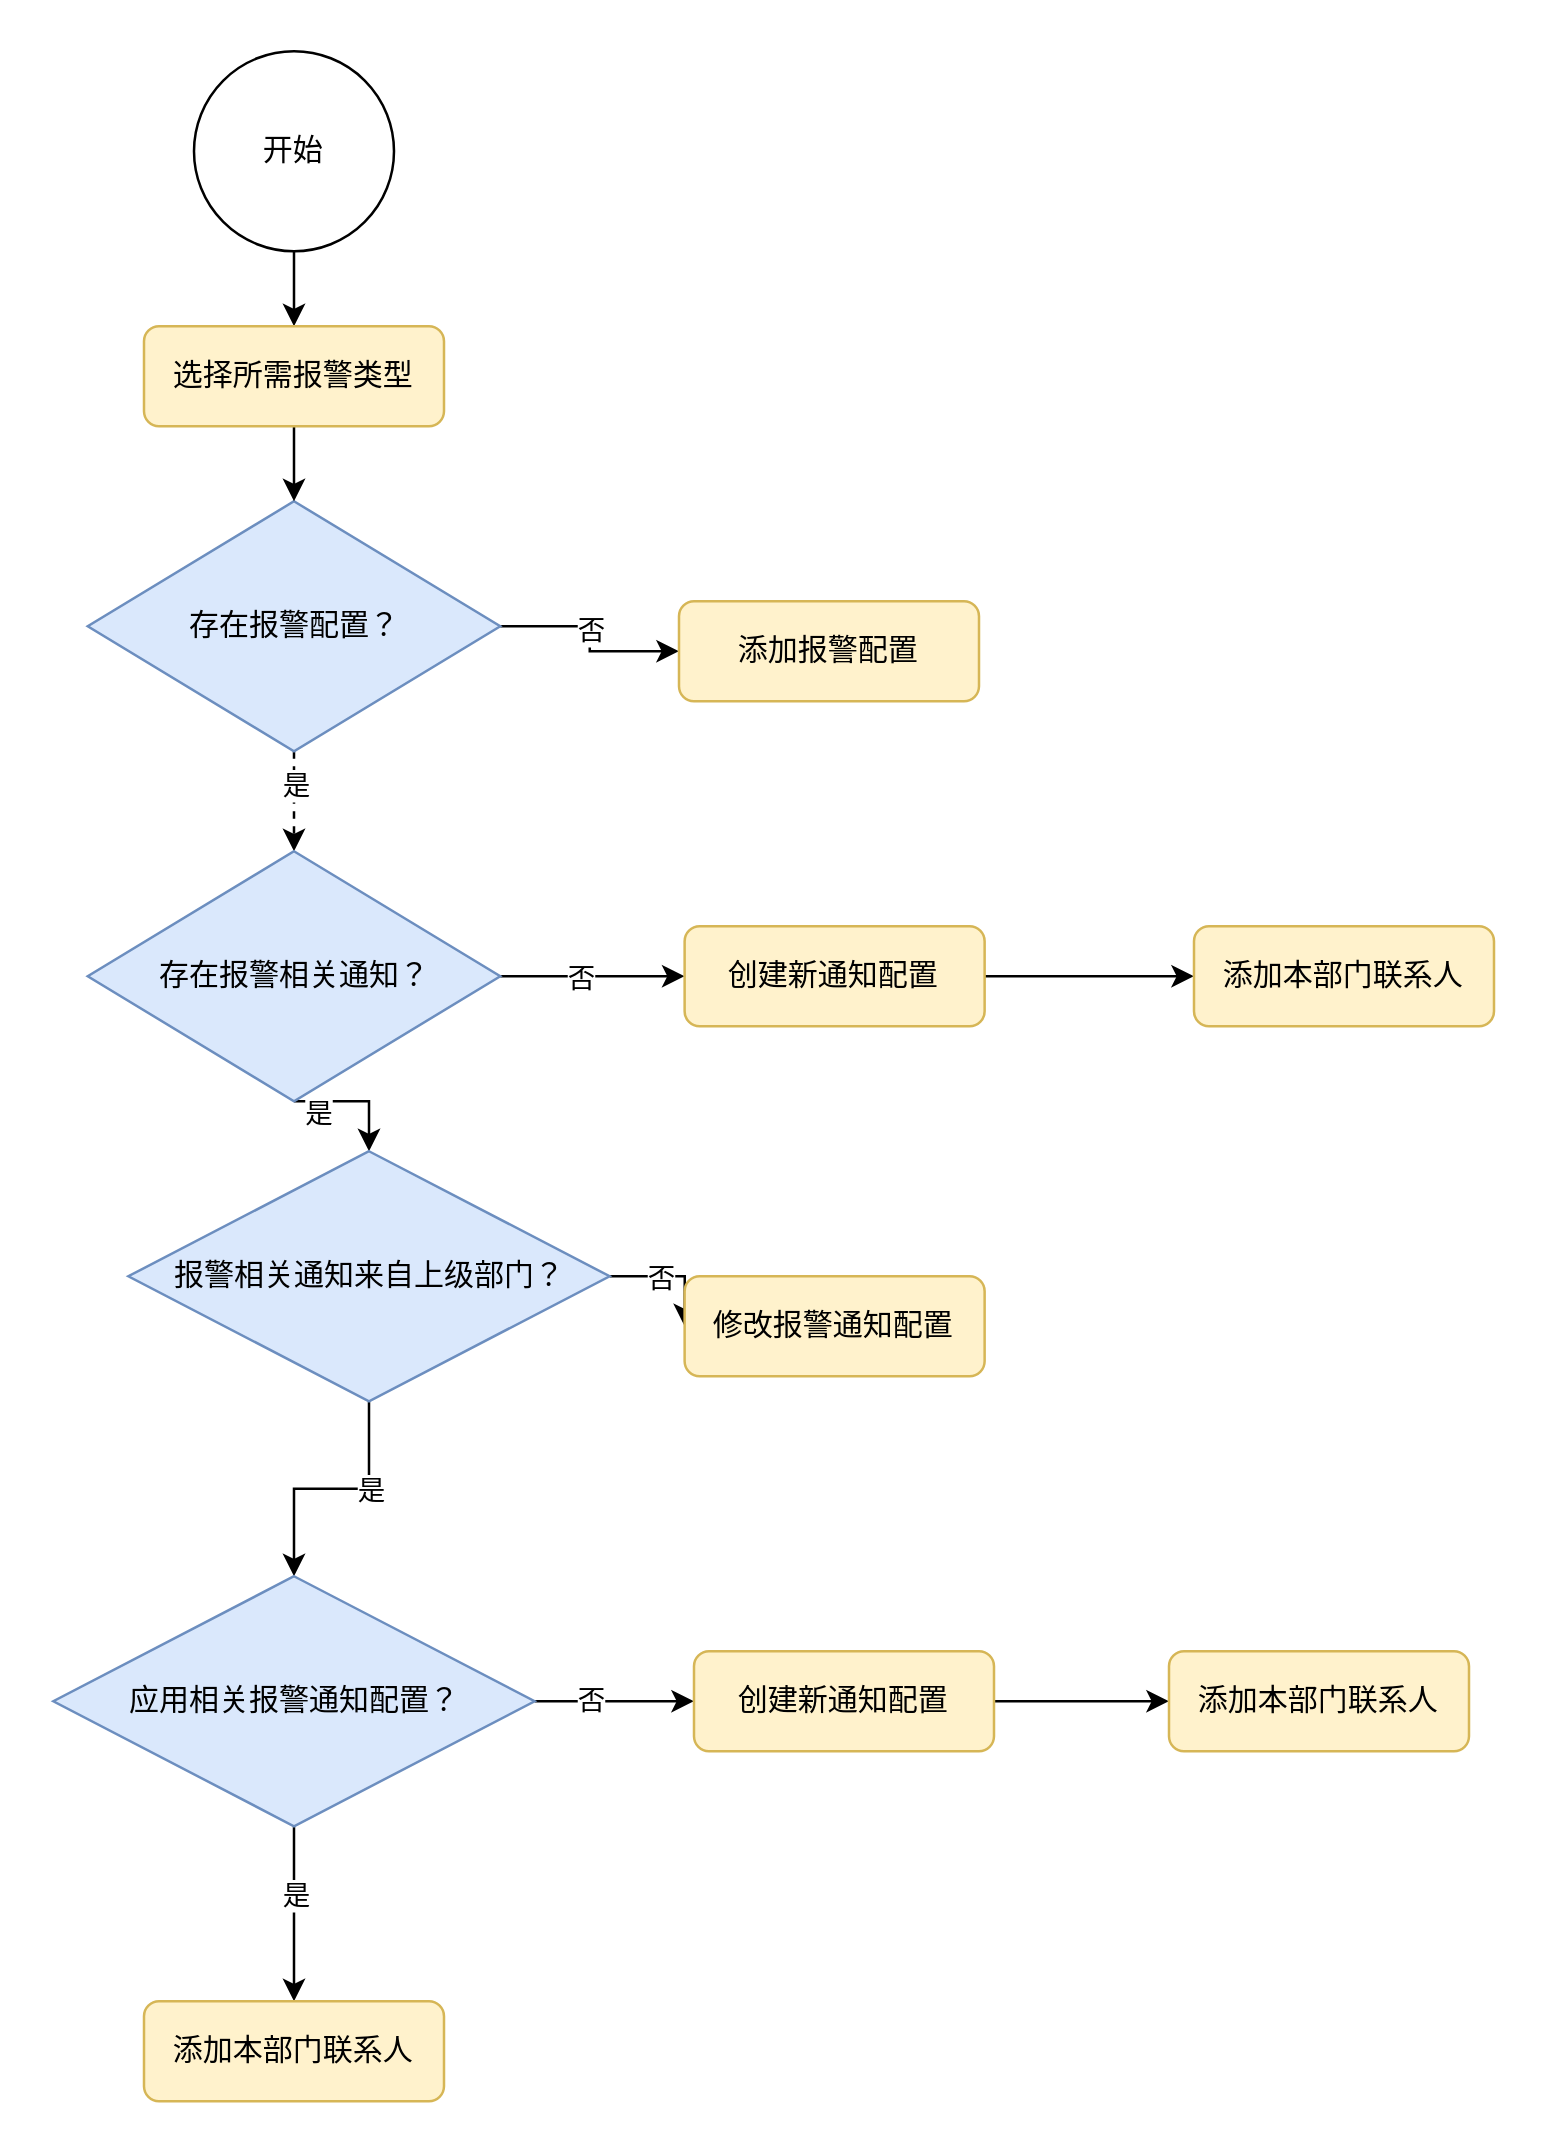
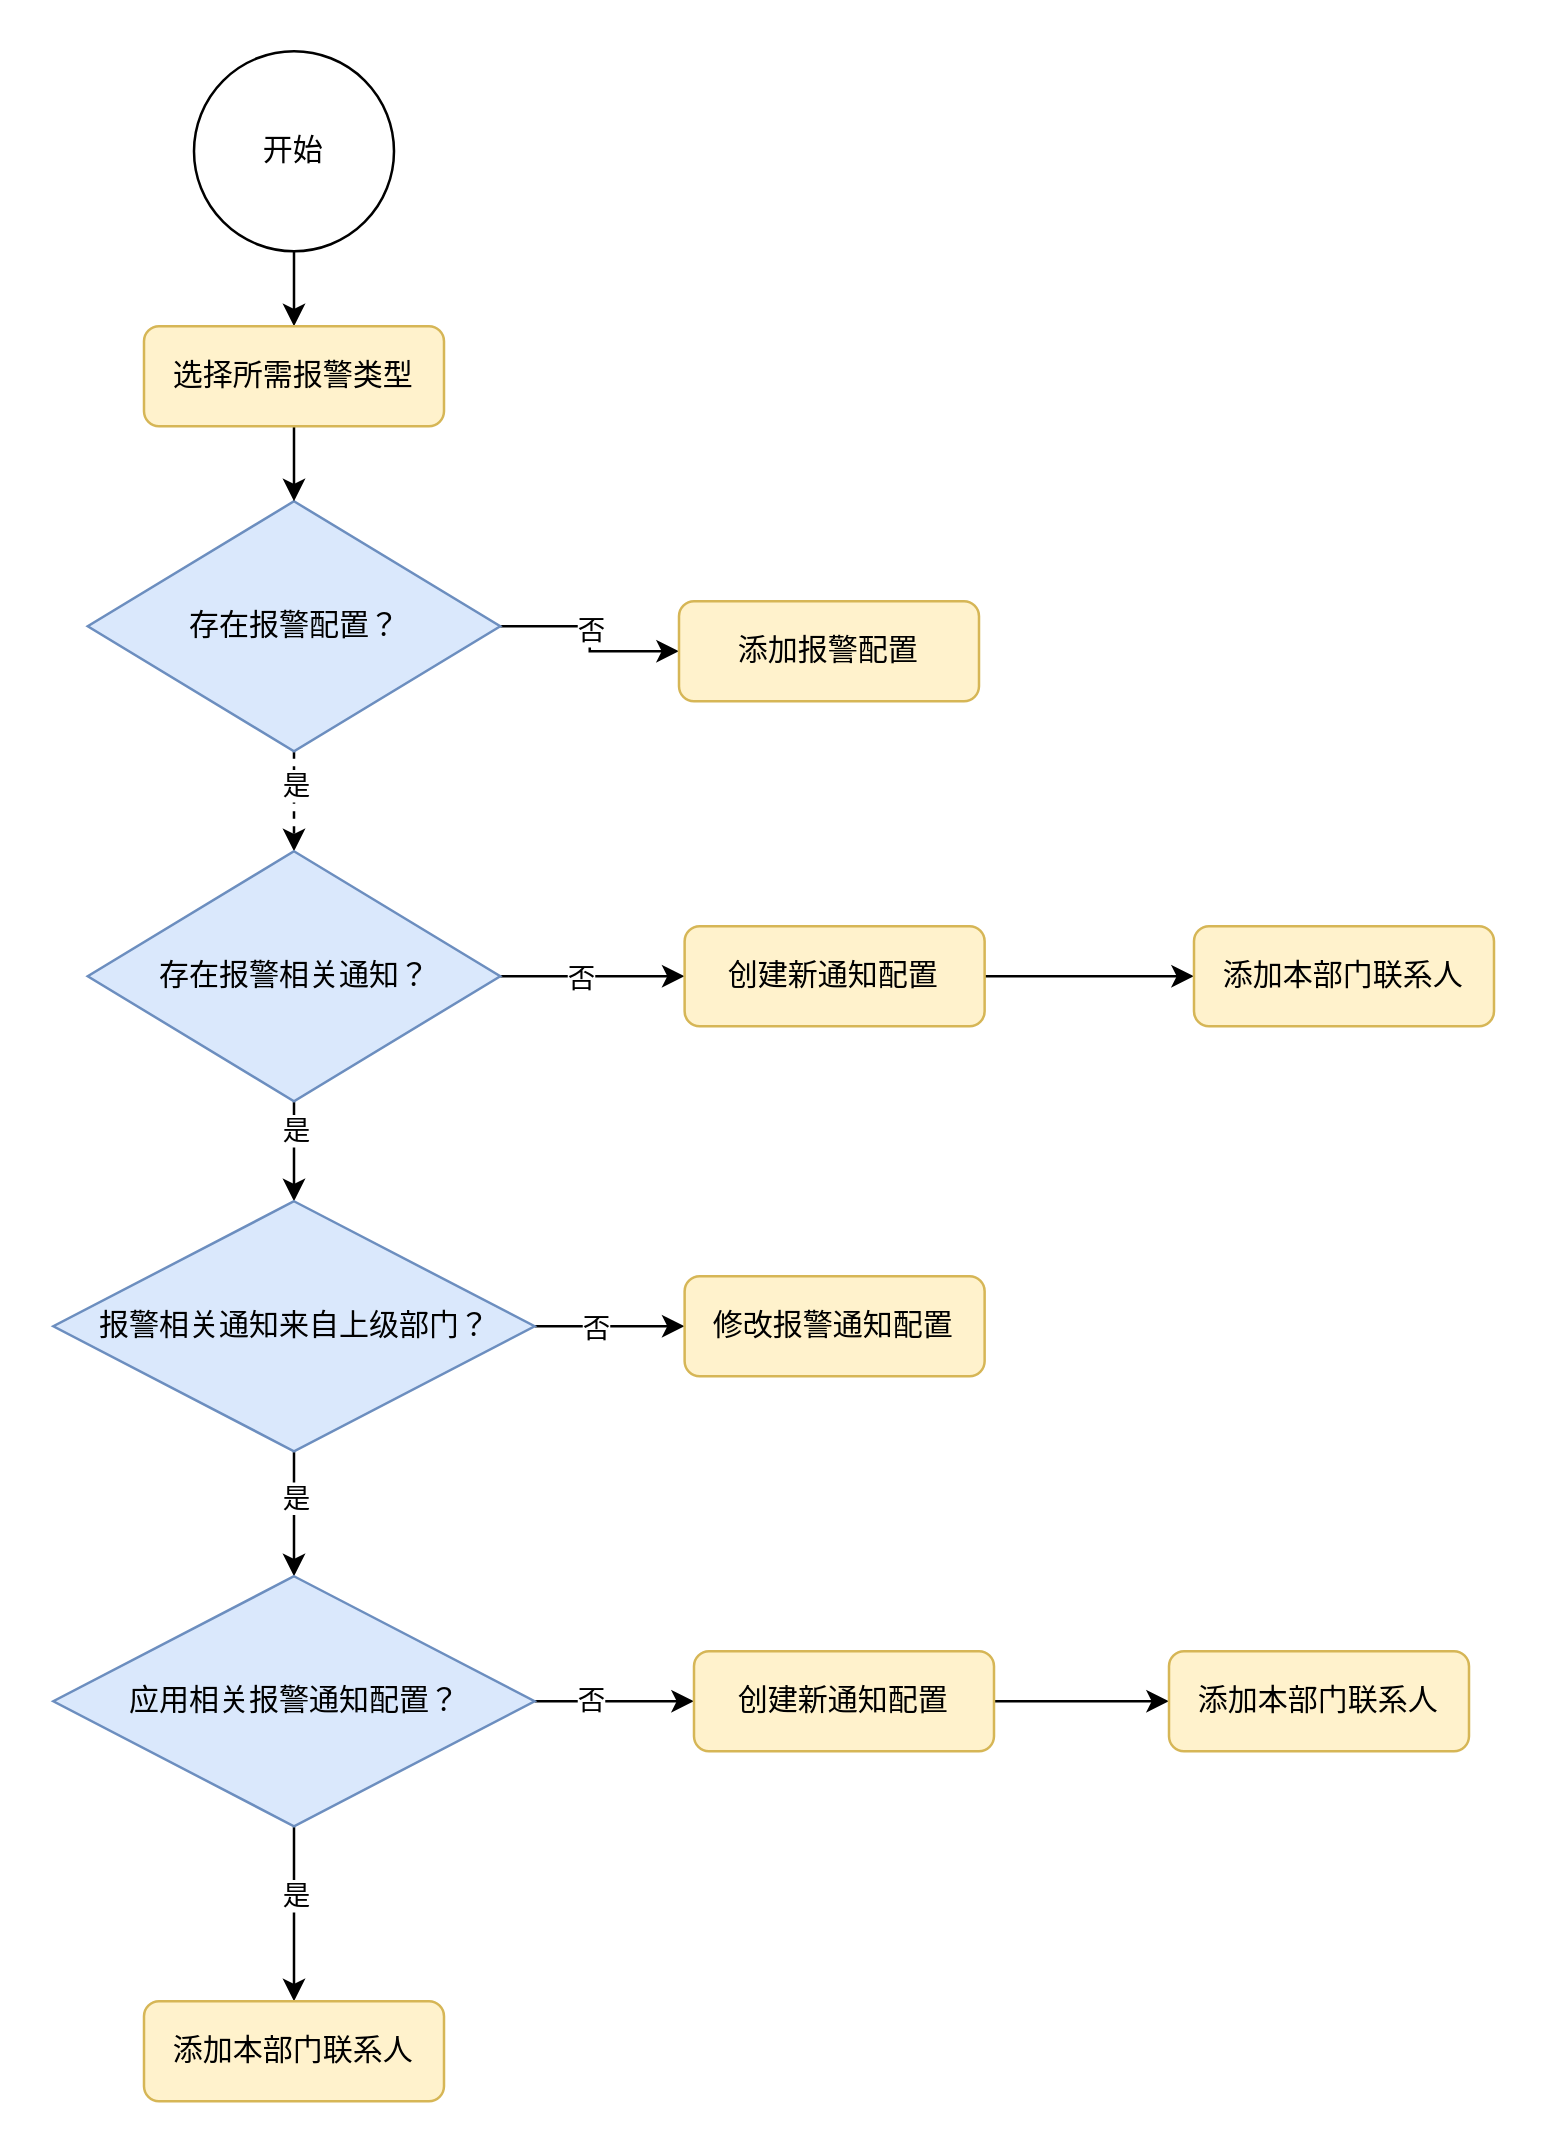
node "报警相关通知来自上级部门？": moved (369, 1276) -> (294, 1326)
